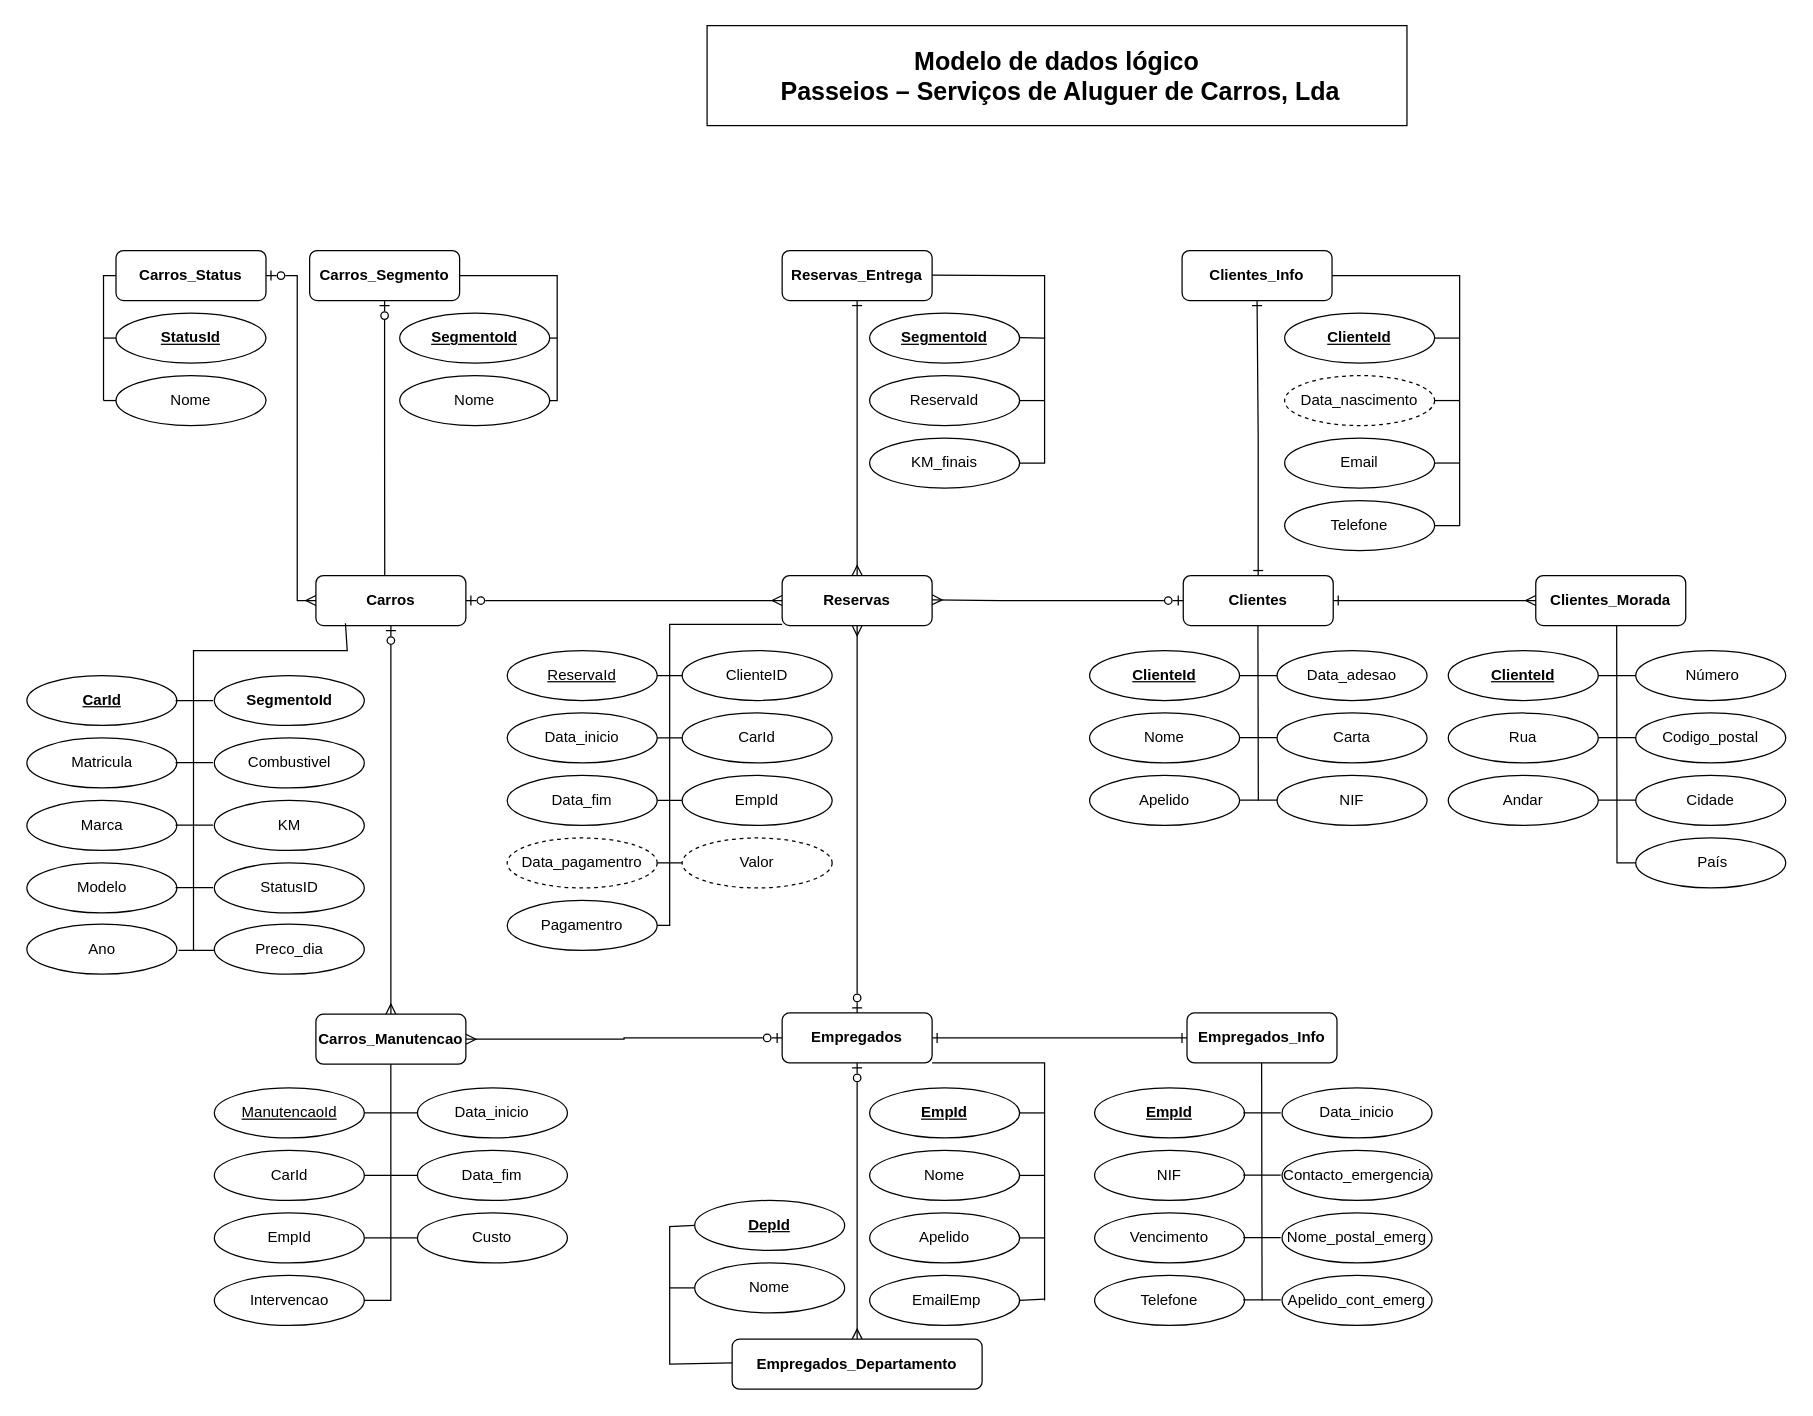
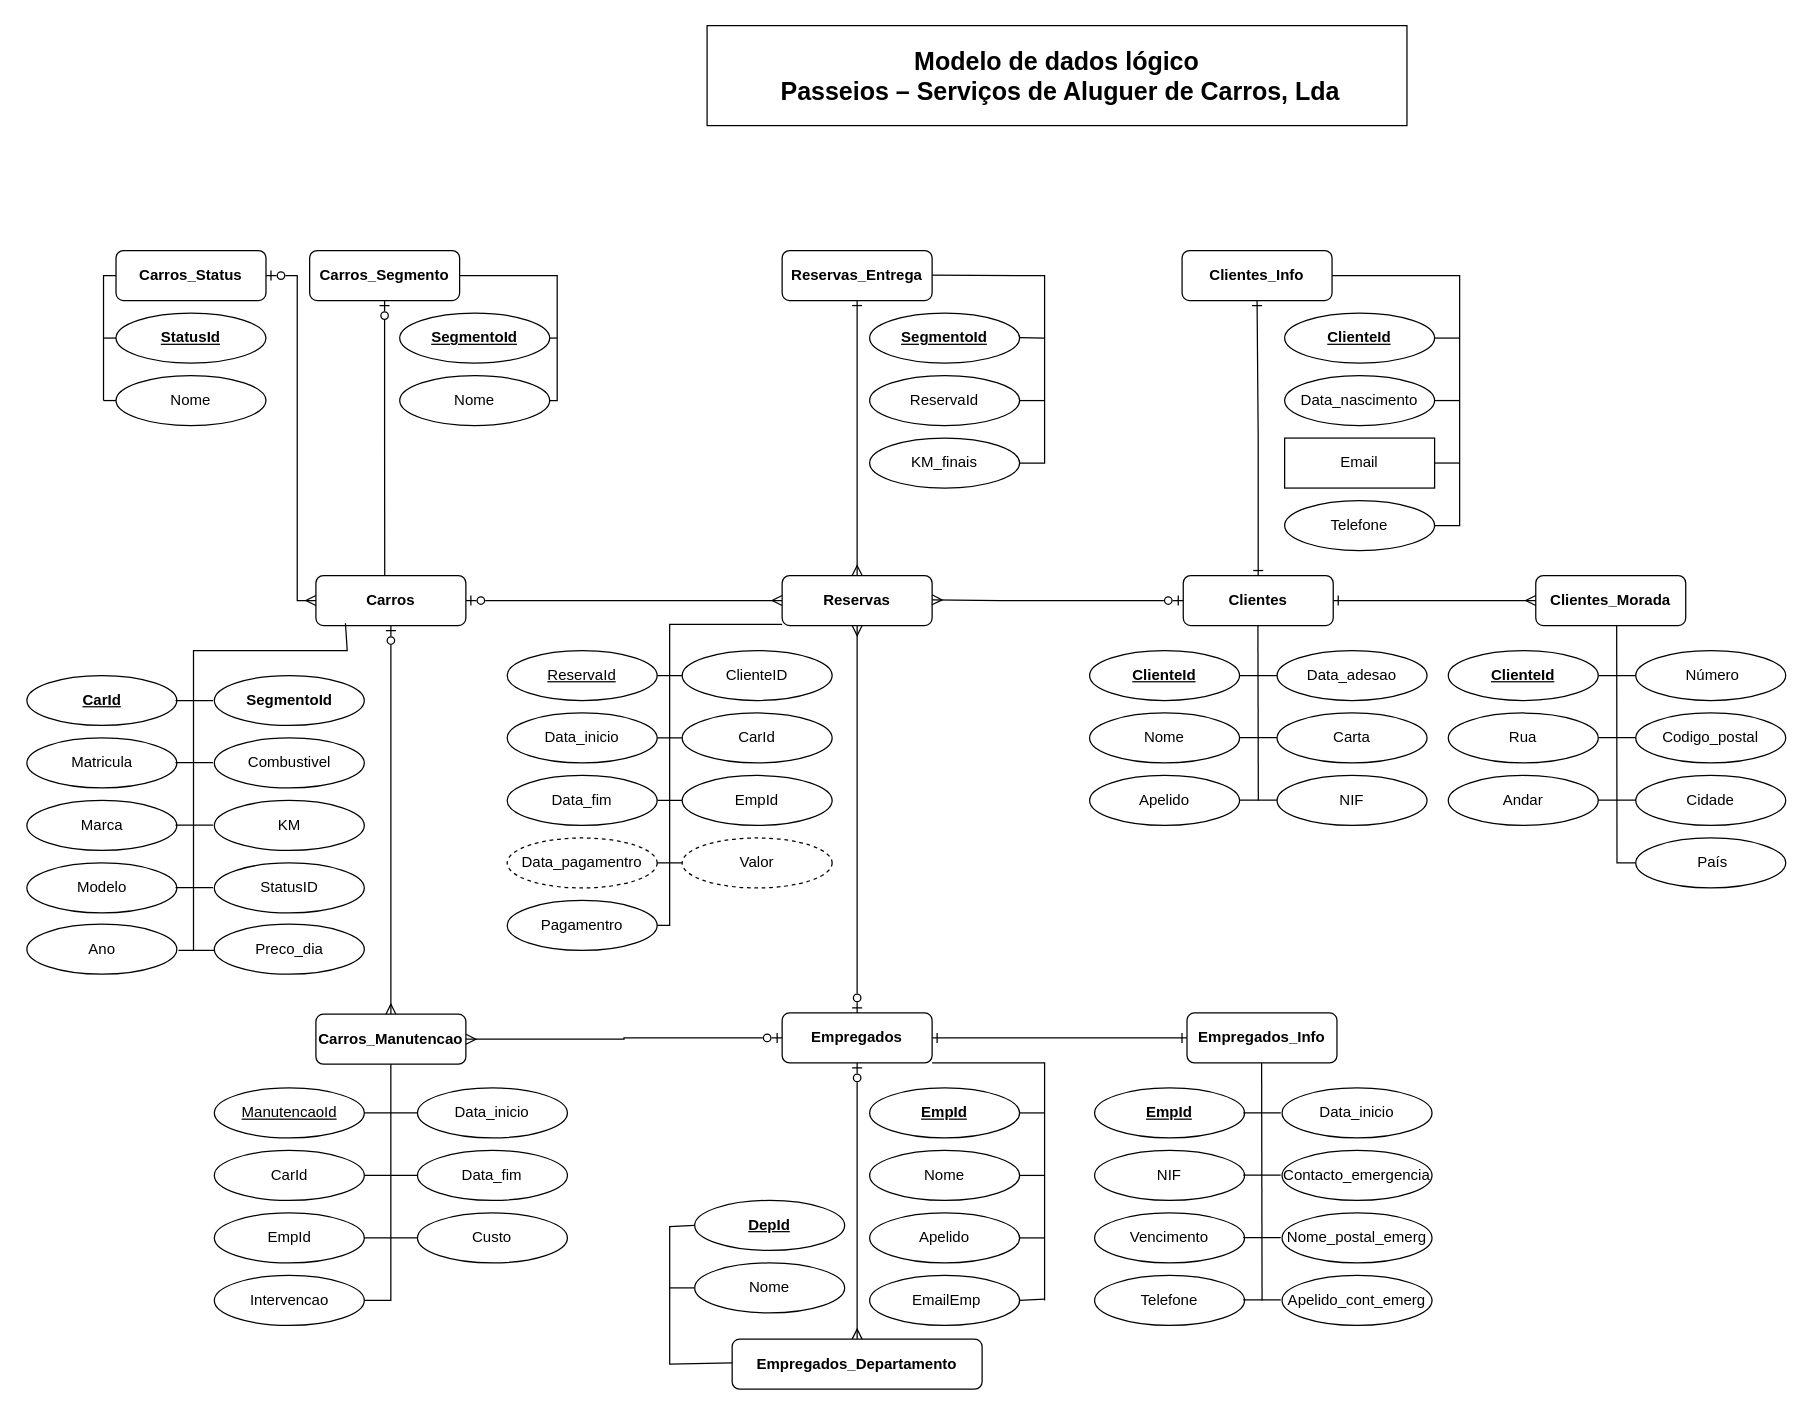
node "Data_nascimento": style dashed -> solid
node "Email": shape ellipse -> rectangle
